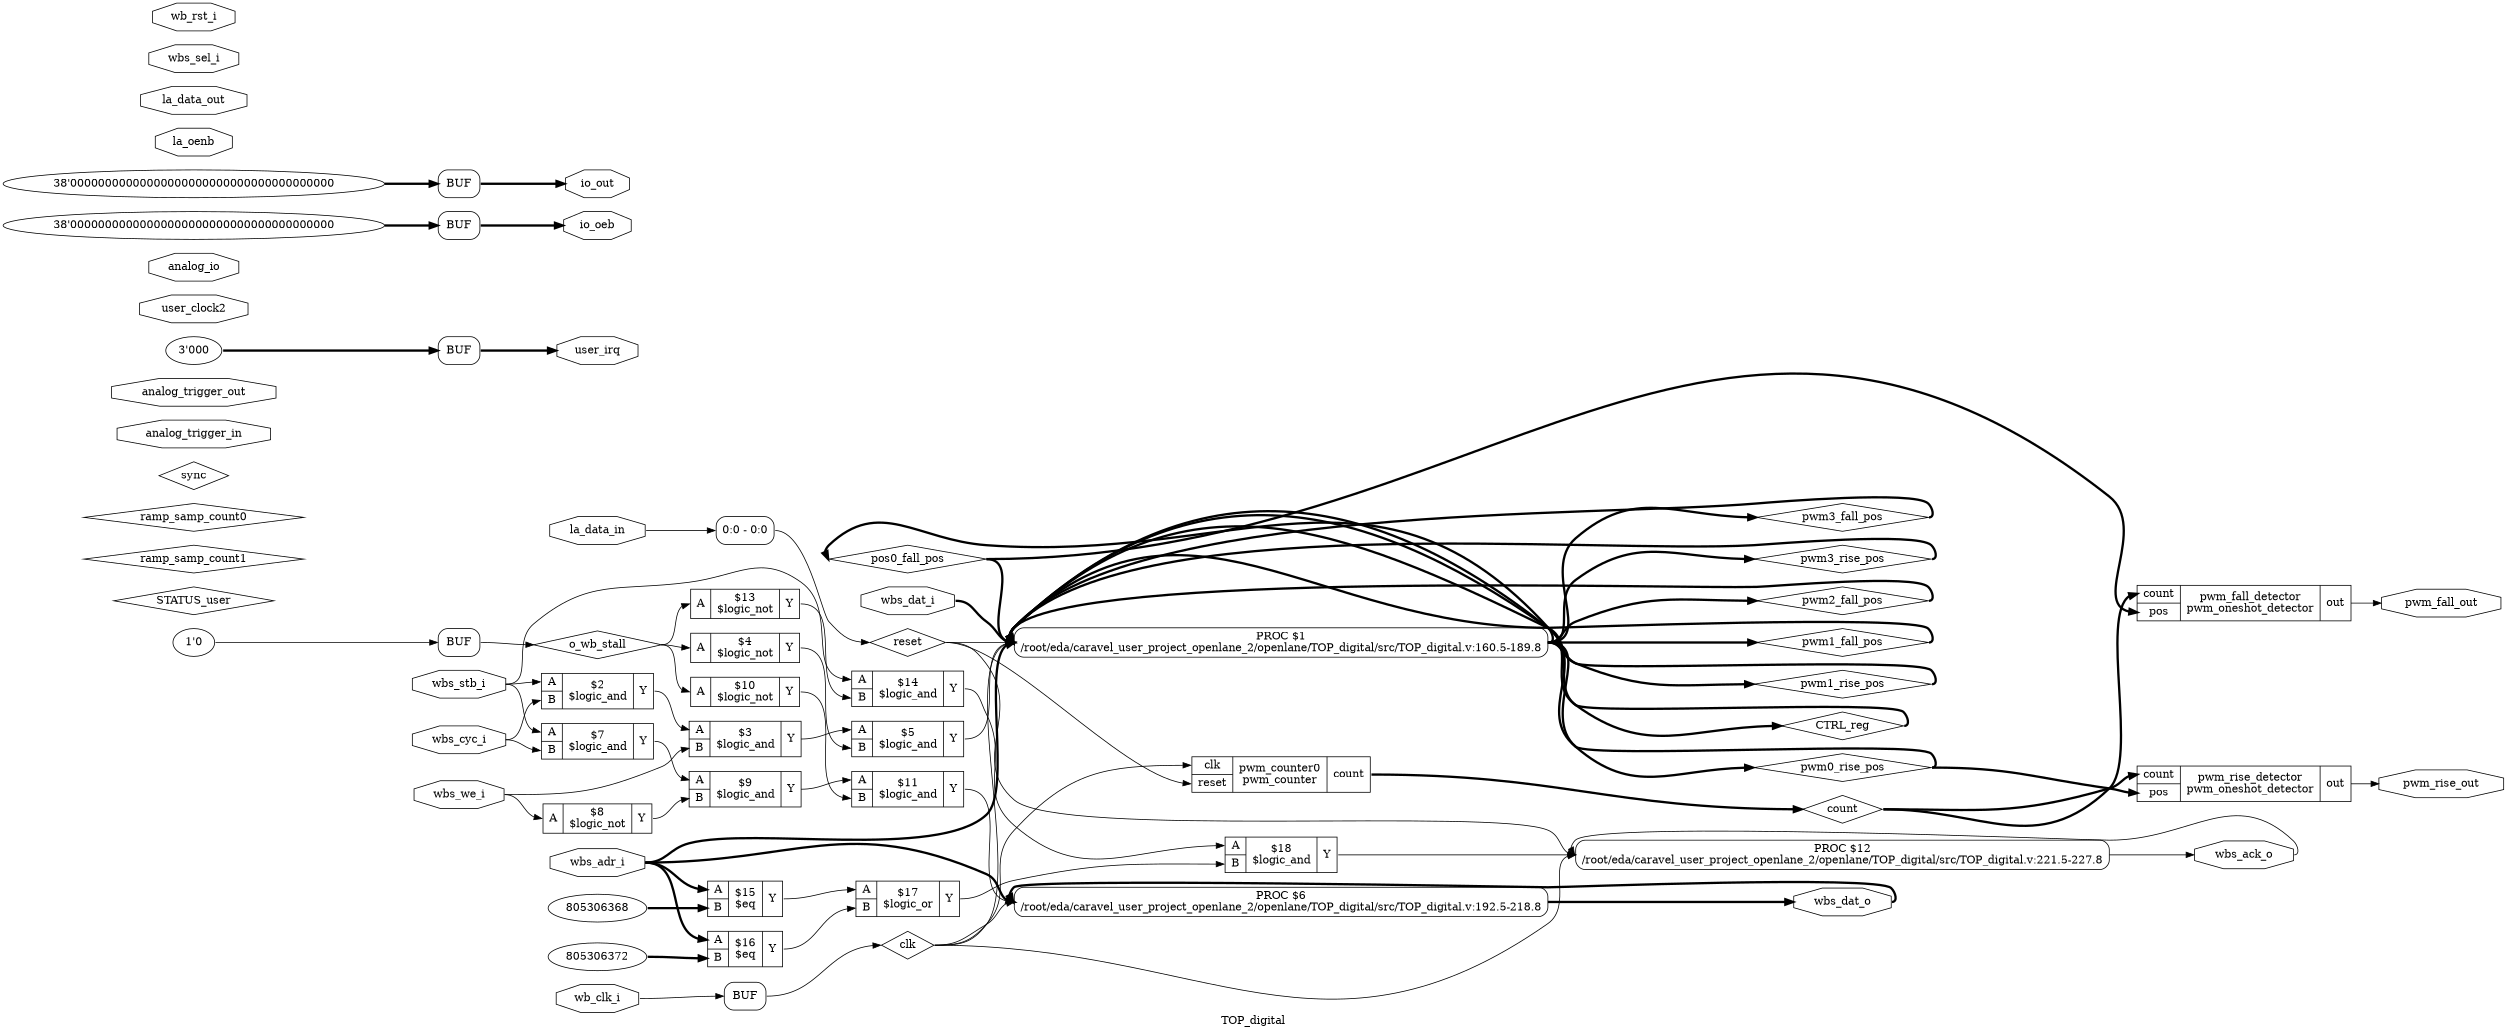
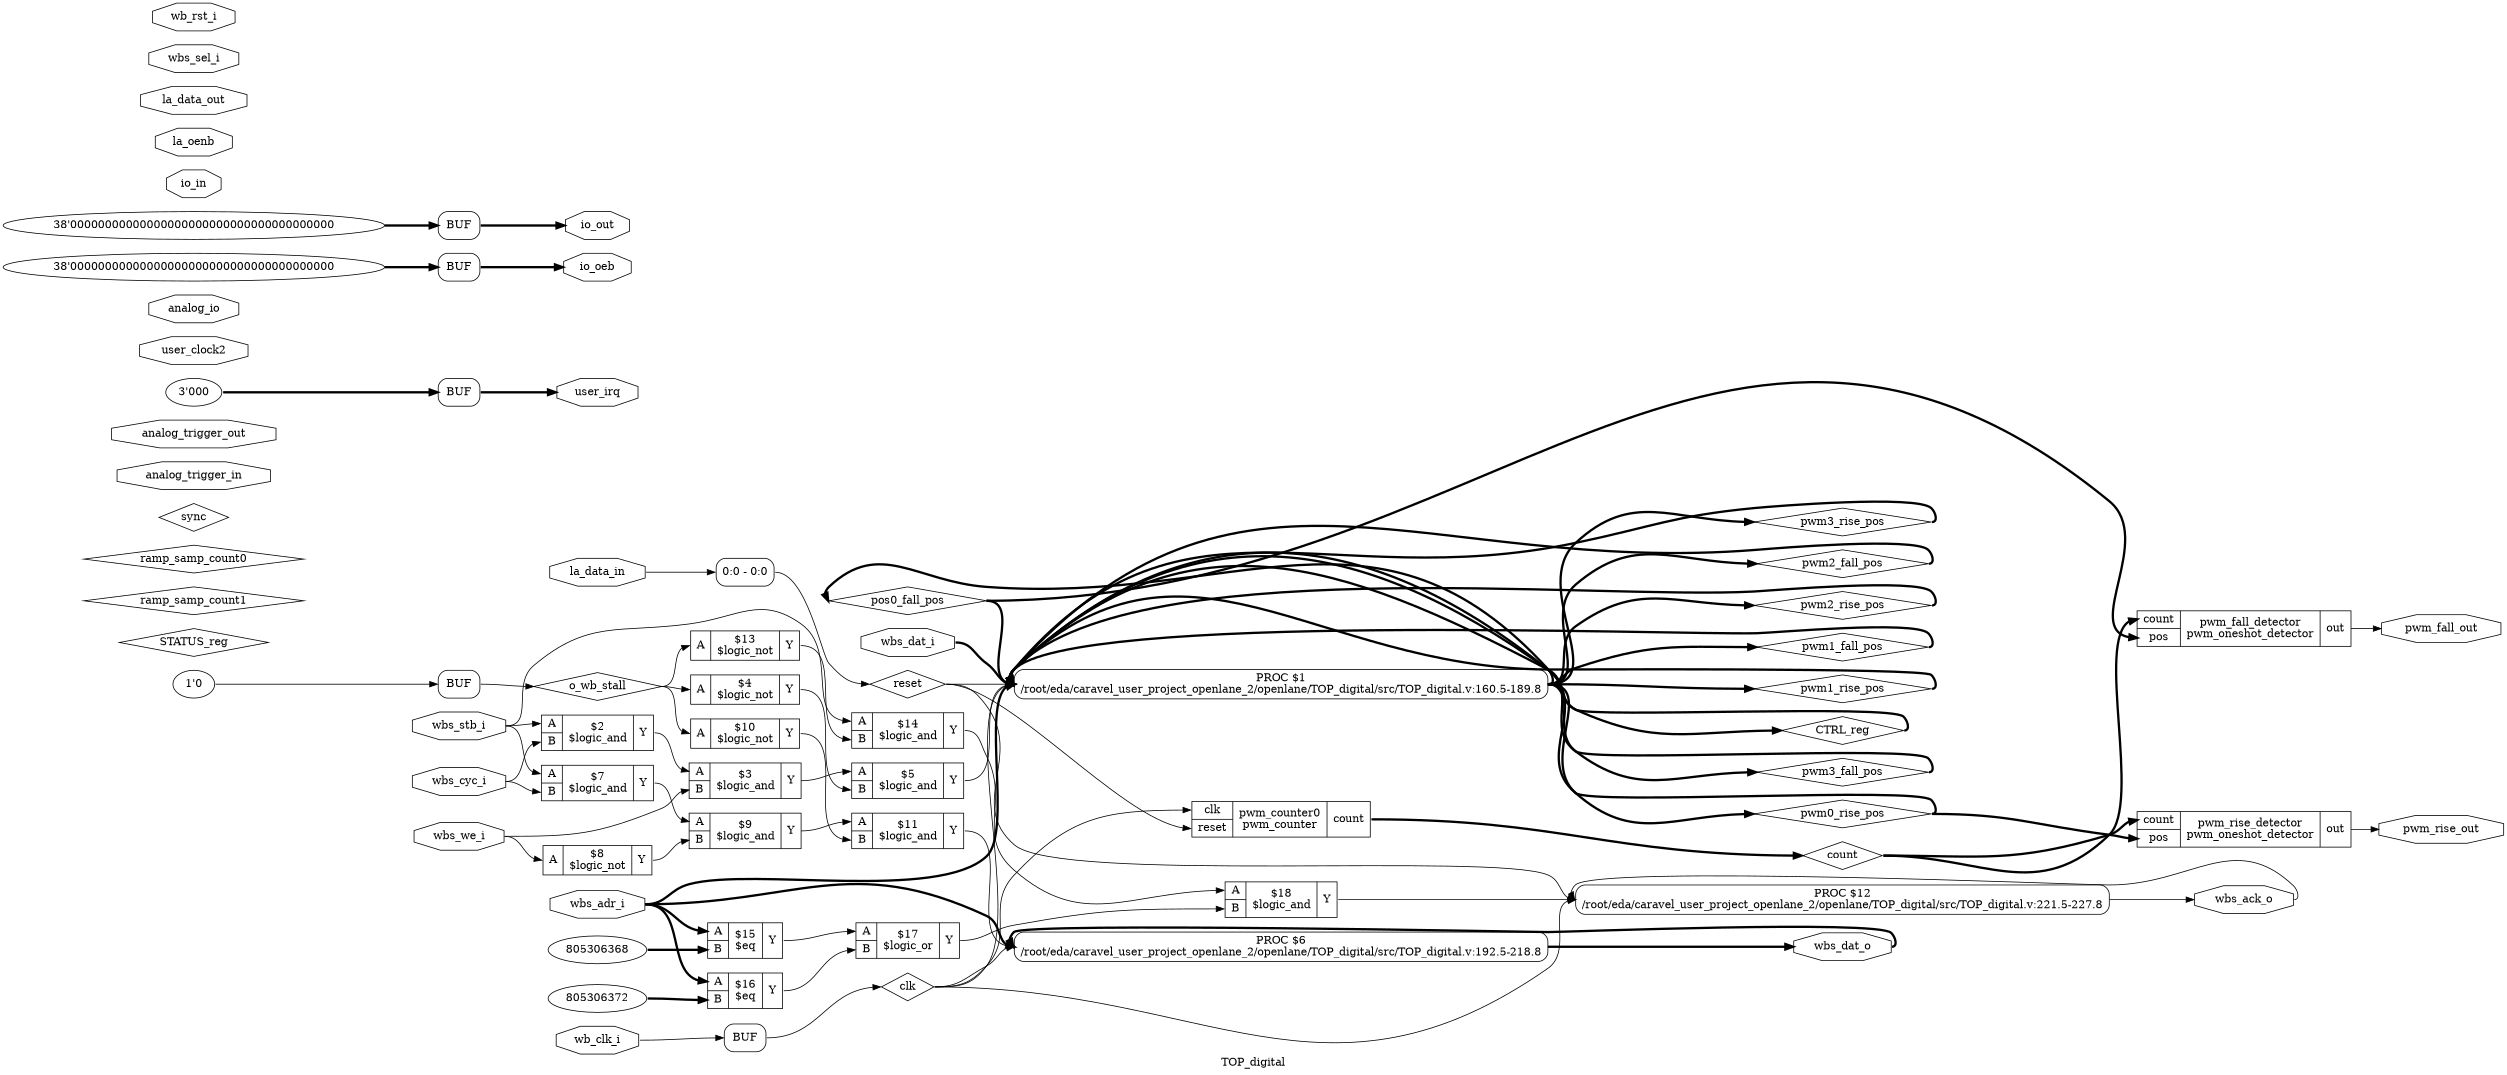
node "io_in": added
node "STATUS_user": label "STATUS_user" -> "STATUS_reg"
node "pwm2_rise_pos": added
